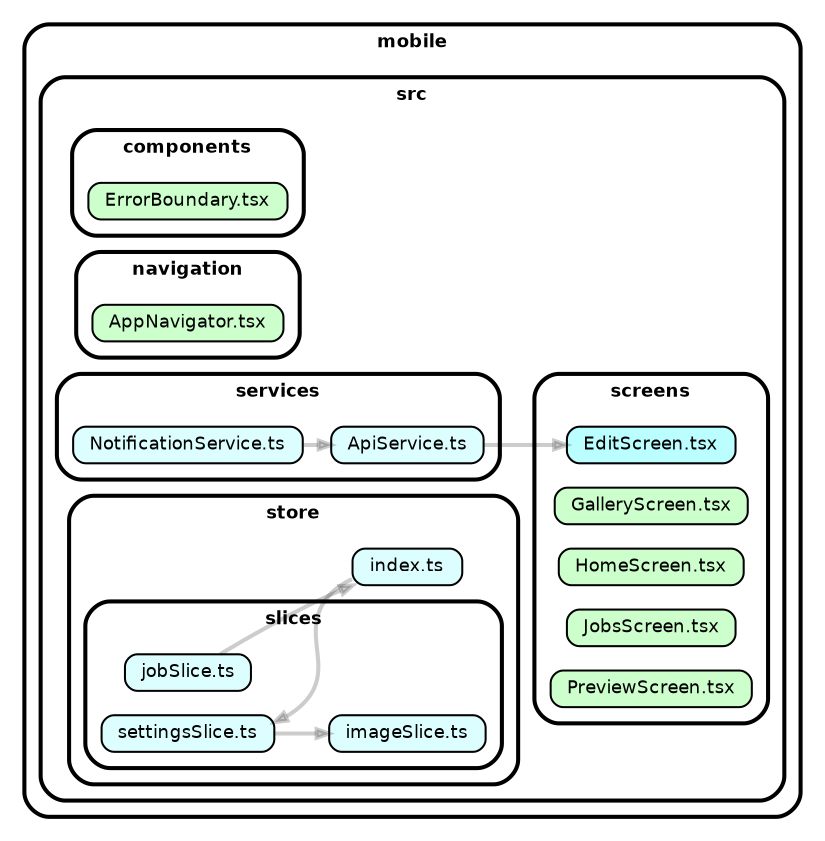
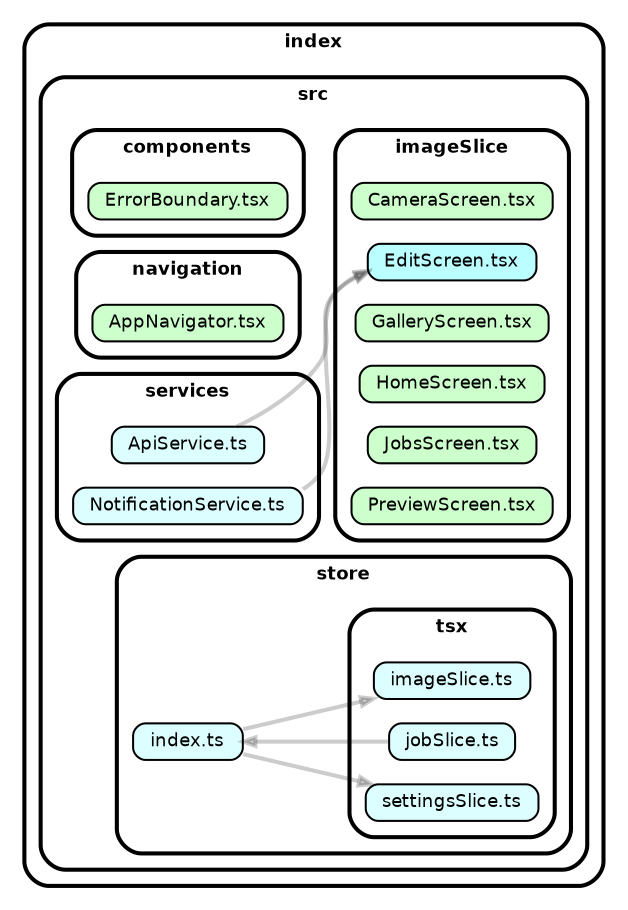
cluster "mobile": label "mobile" -> "index"
node "CameraScreen.tsx": added
cluster "screens": label "screens" -> "imageSlice"
edge "NotificationService.ts" -> "ApiService.ts": now "NotificationService.ts" -> "EditScreen.tsx"
cluster "slices": label "slices" -> "tsx"
edge "settingsSlice.ts" -> "imageSlice.ts": now "index.ts" -> "imageSlice.ts"
